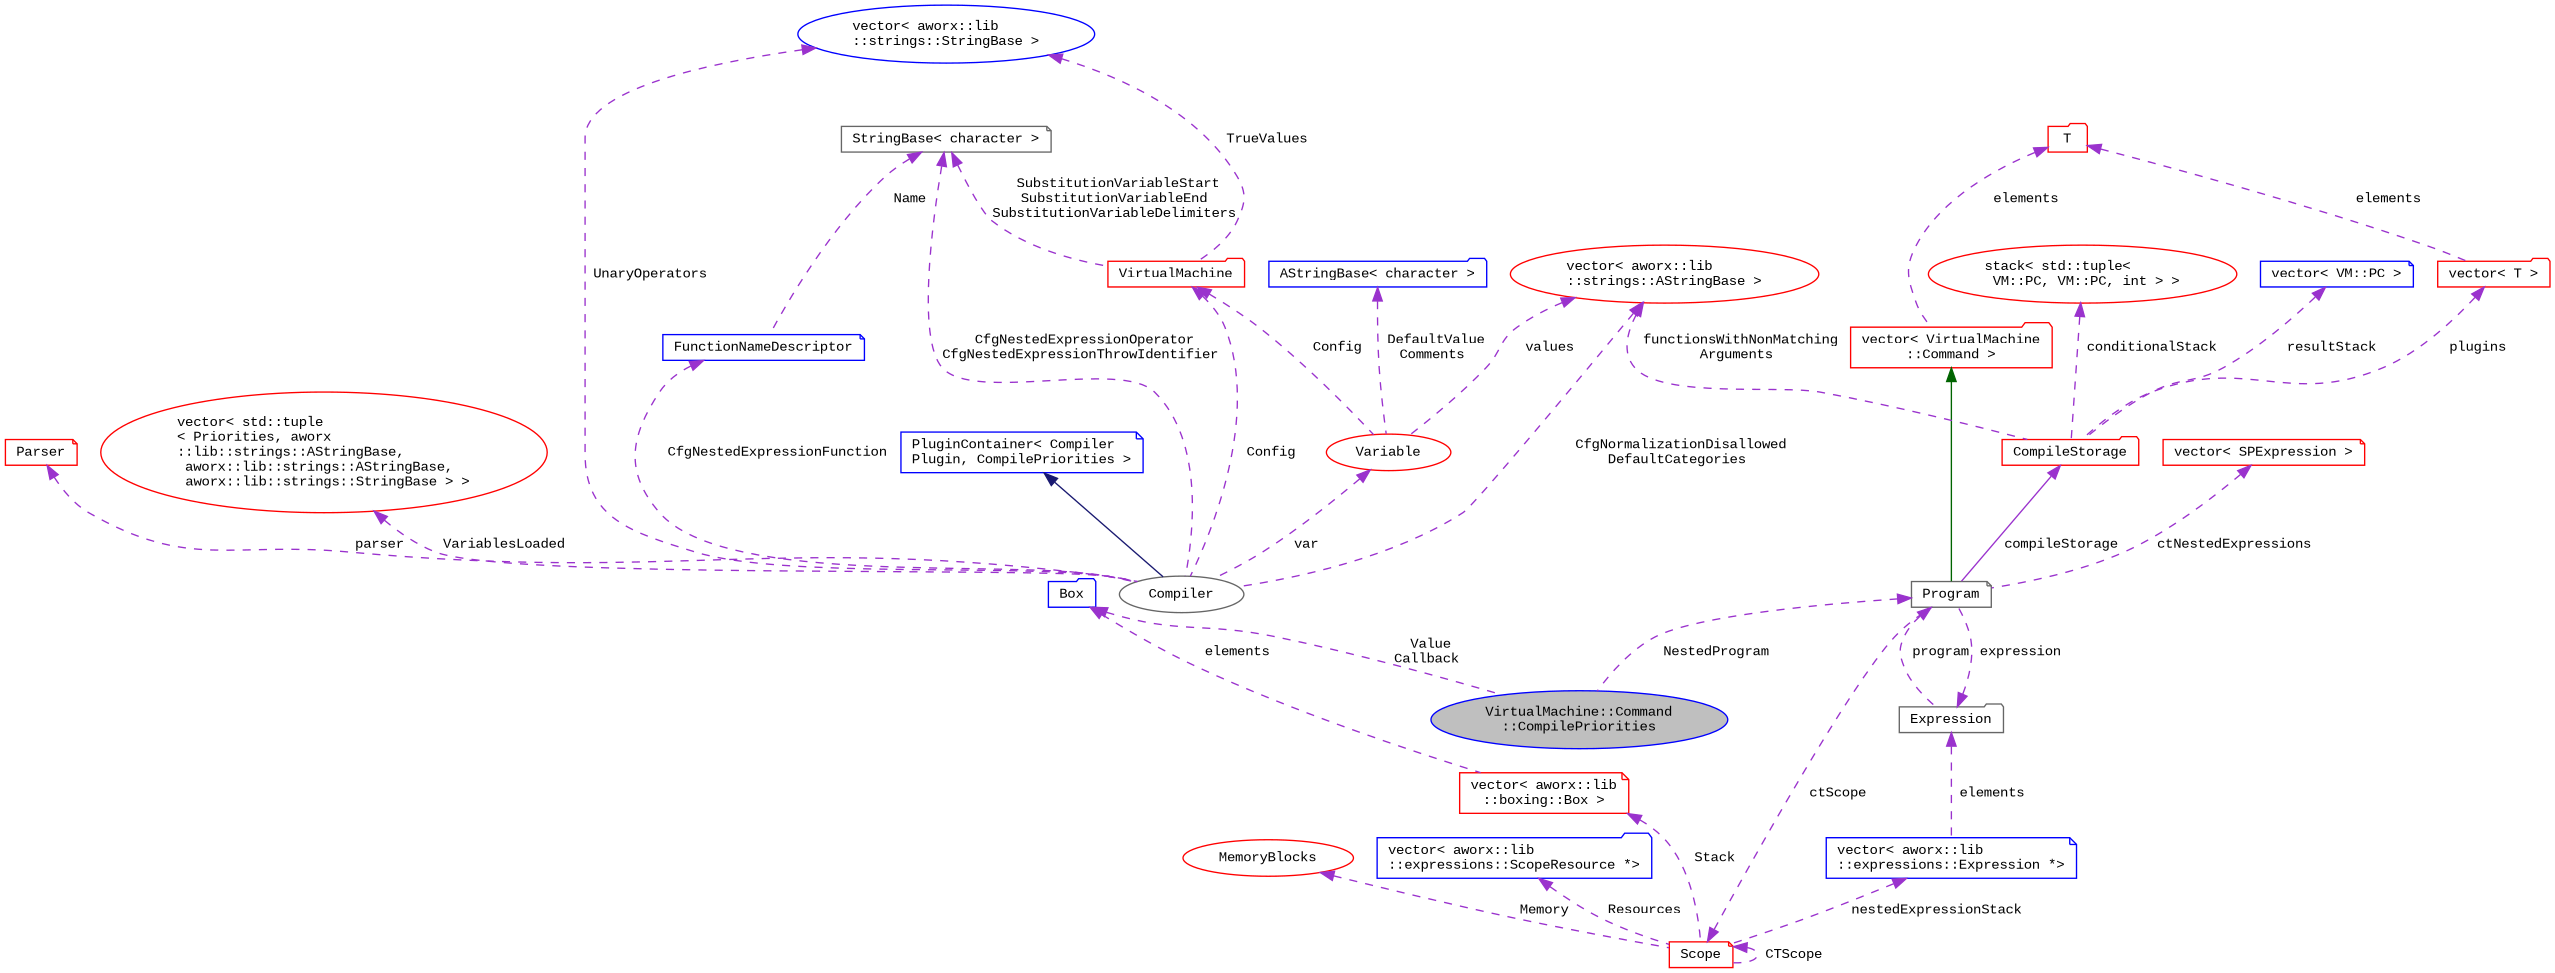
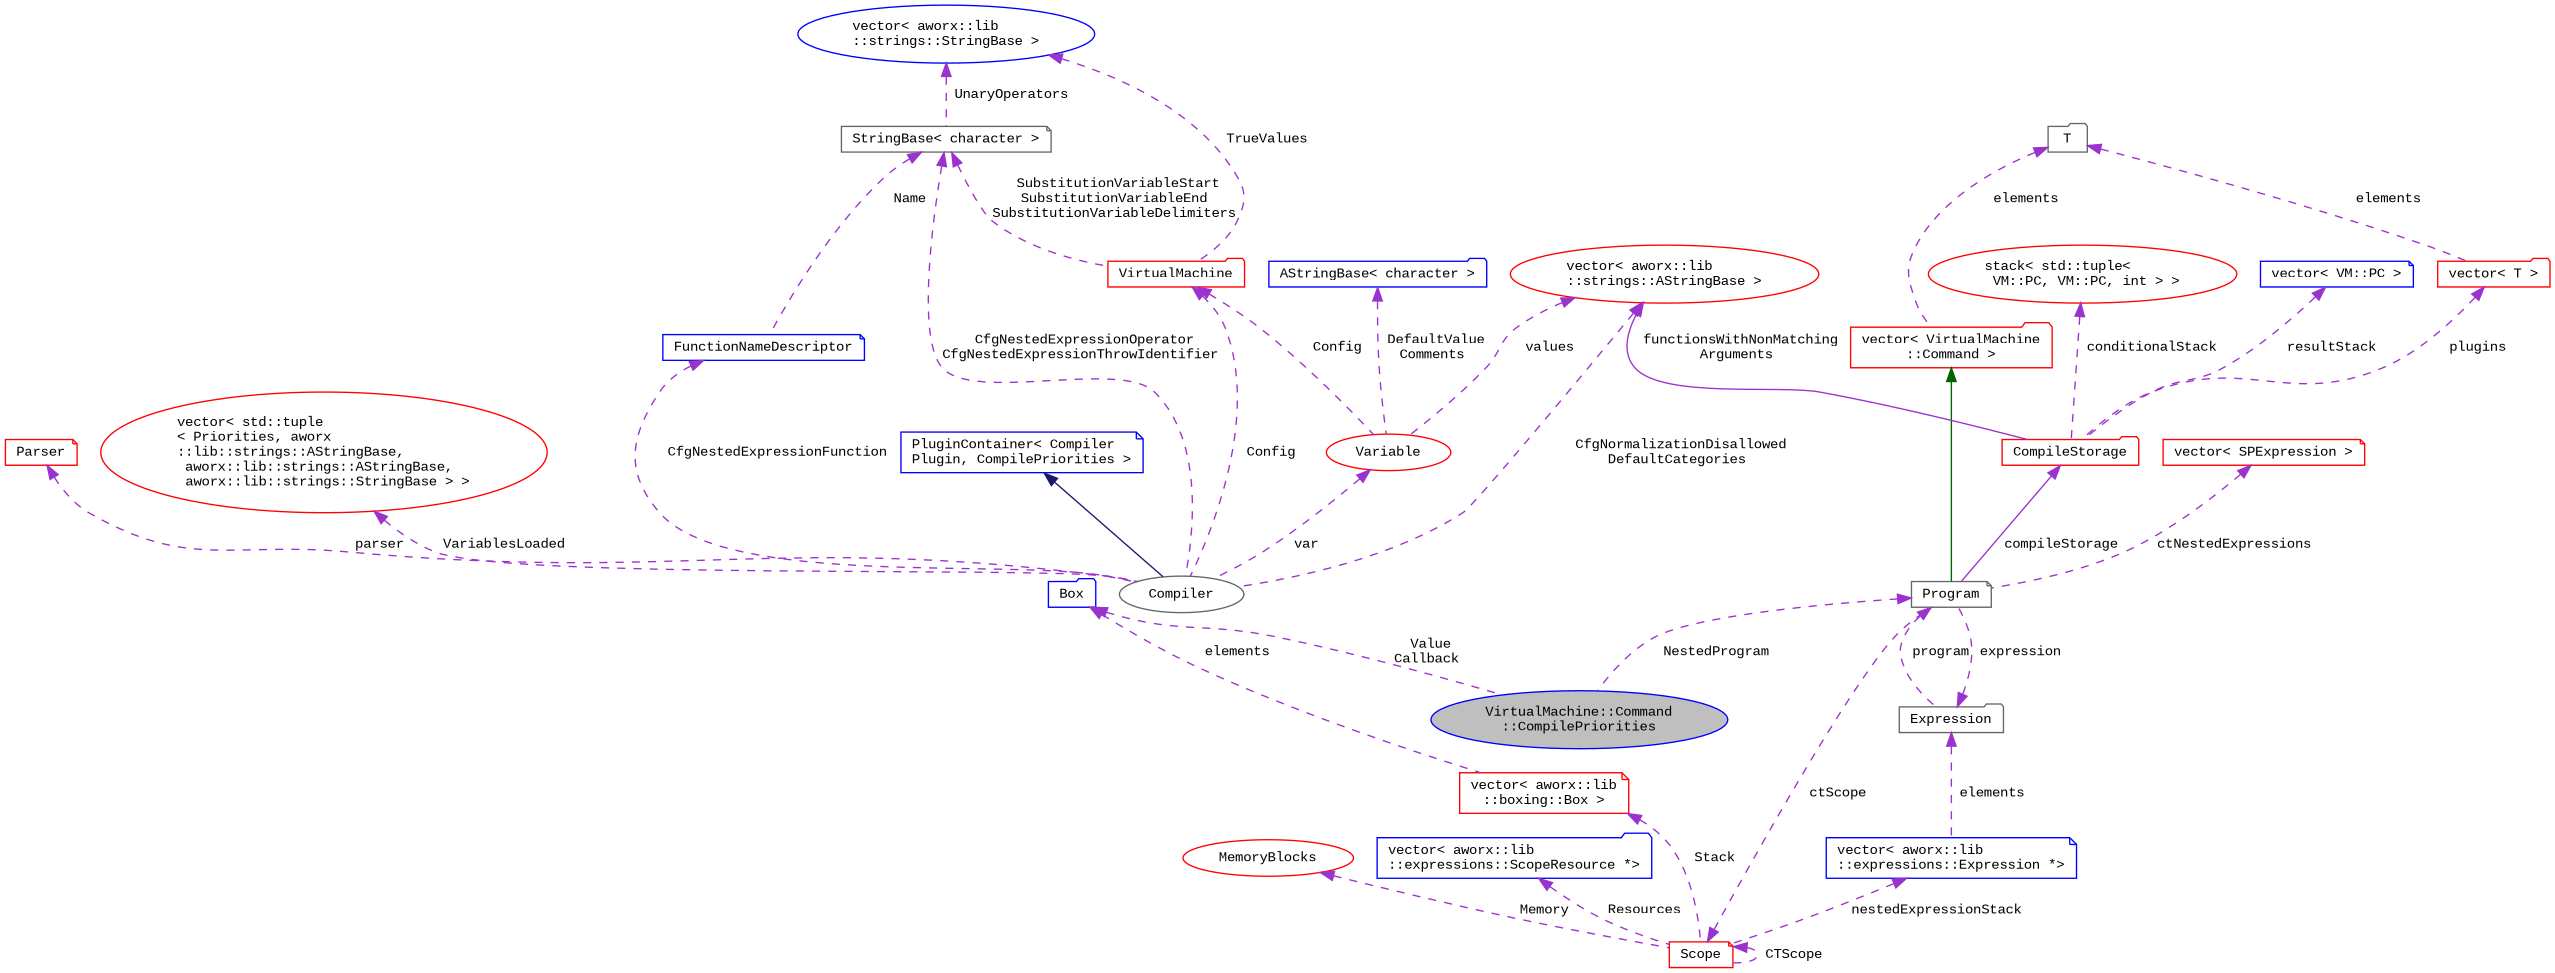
node "T": color red -> gray40
edge "CompileStorage" -> "vector< aworx::lib ::strings::AStringBase >": style dashed -> solid
edge "Compiler" -> "vector< aworx::lib ::strings::StringBase >": now "StringBase< character >" -> "vector< aworx::lib ::strings::StringBase >"
